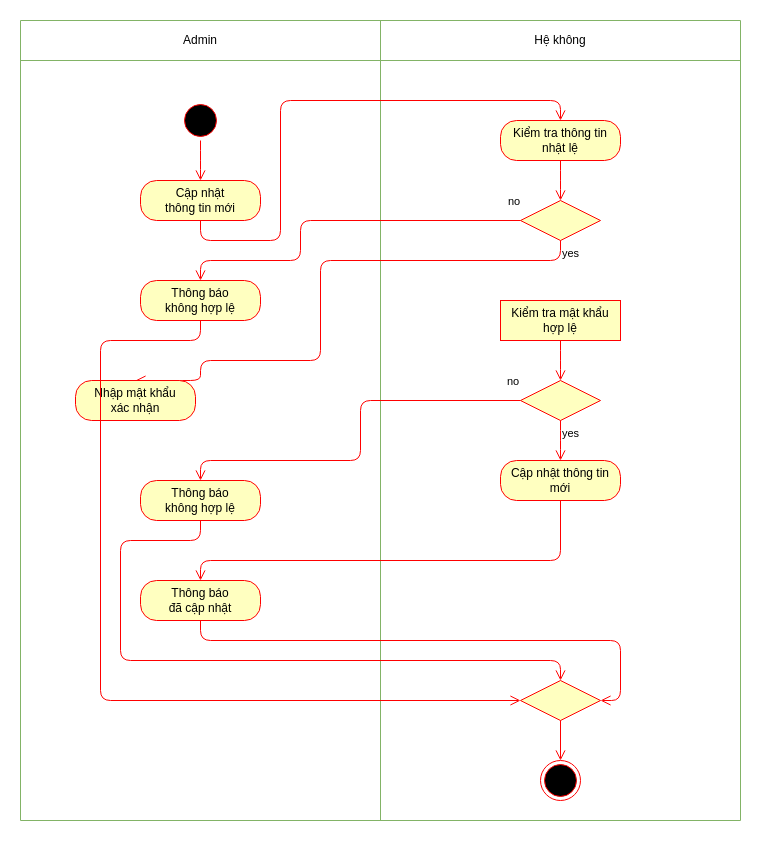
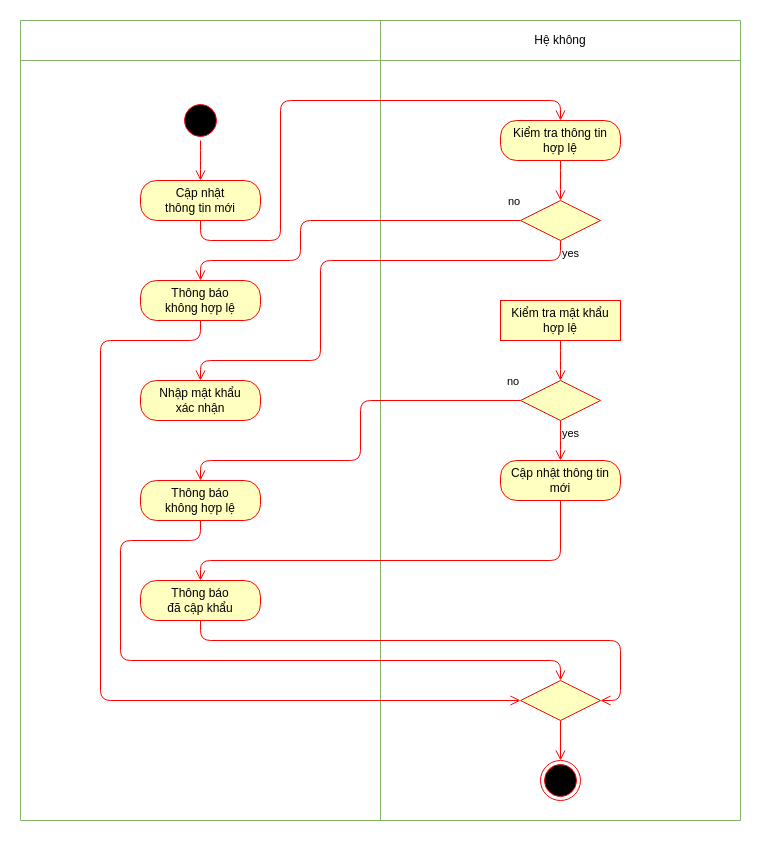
node "Admin": removed
node "Kiểm tra thông tin nhật lệ": label "Kiểm tra thông tin nhật lệ" -> "Kiểm tra thông tin hợp lệ"
node "Nhập mật khẩu xác nhận": moved (136, 401) -> (201, 401)
node "Thông báo đã cập nhật": label "Thông báo đã cập nhật" -> "Thông báo đã cập khẩu"
